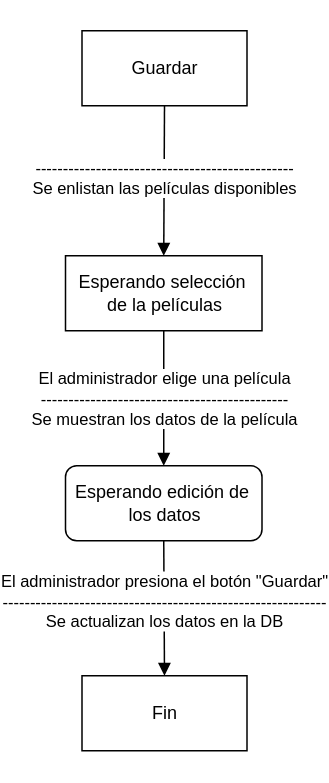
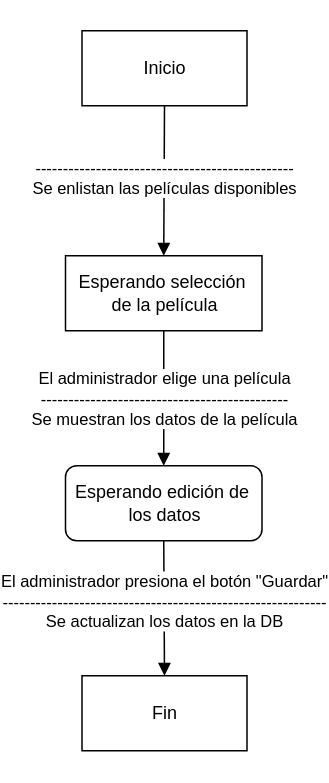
node "Guardar": label "Guardar" -> "Inicio"
node "Esperando selección de la películas": label "Esperando selección de la películas" -> "Esperando selección de la película"
